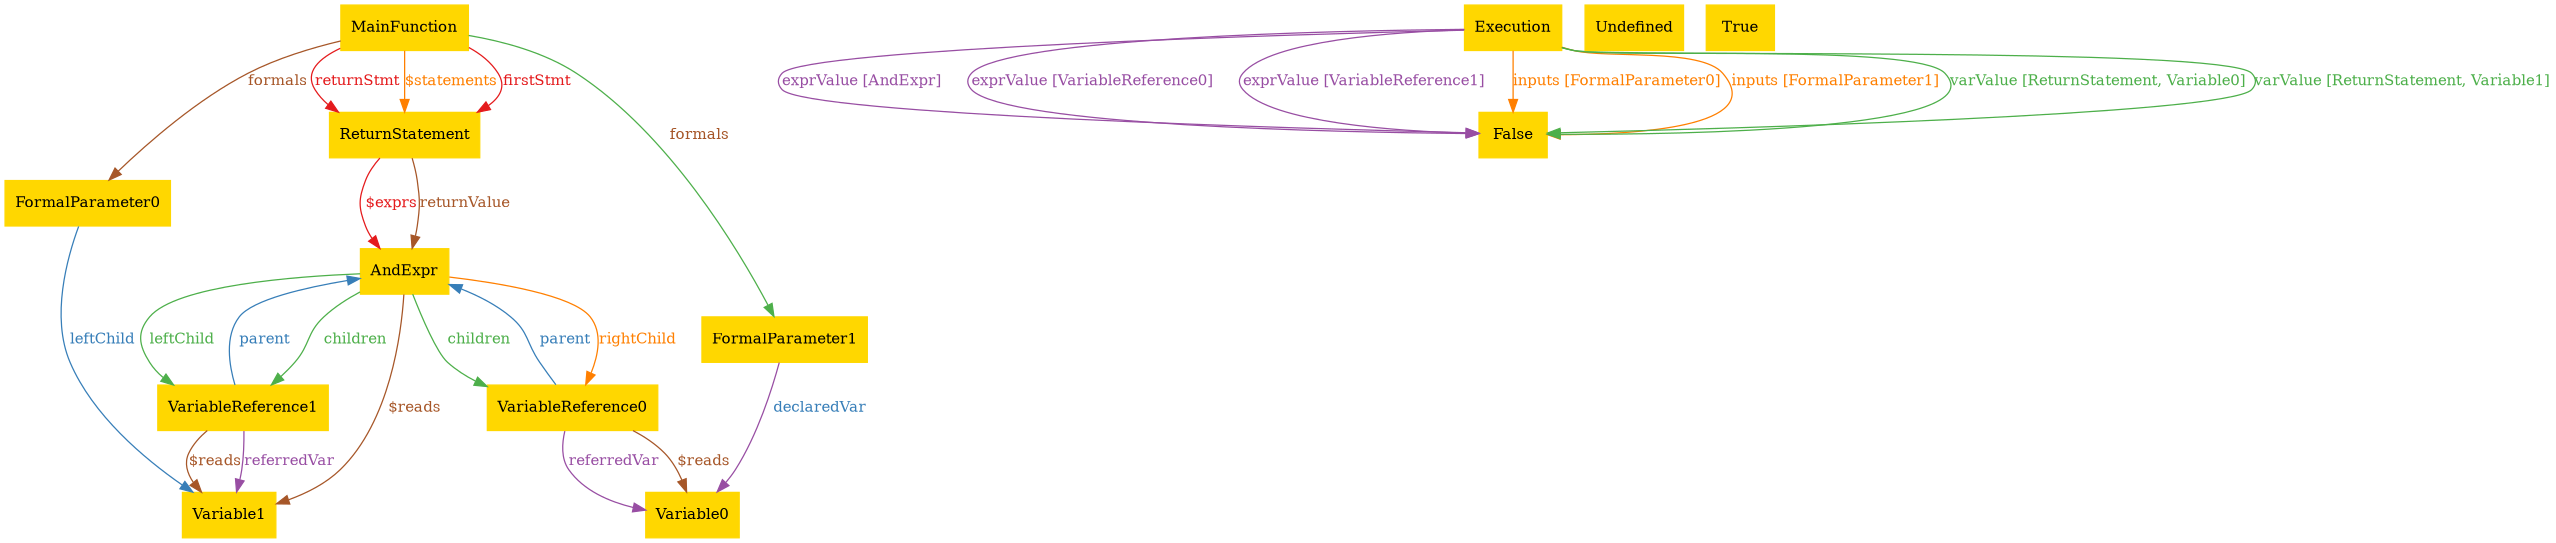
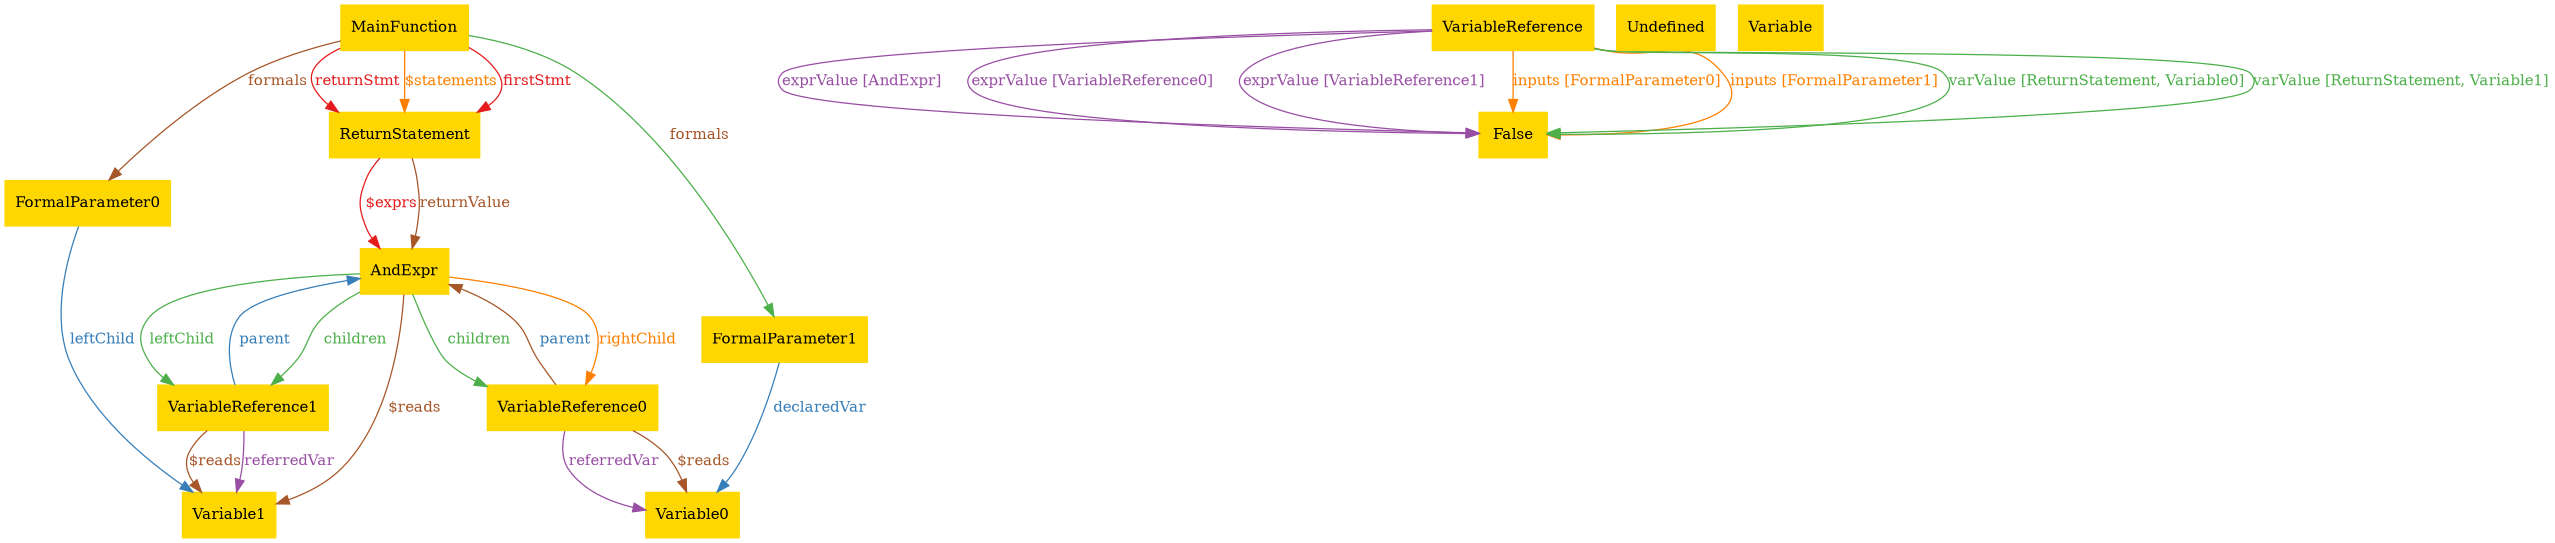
node "Execution": label "Execution" -> "VariableReference"
node "True": label "True" -> "Variable"
edge "VariableReference0" -> "AndExpr": color #377eb8 -> #a65628
edge "FormalParameter1" -> "Variable0": color #984ea3 -> #377eb8
